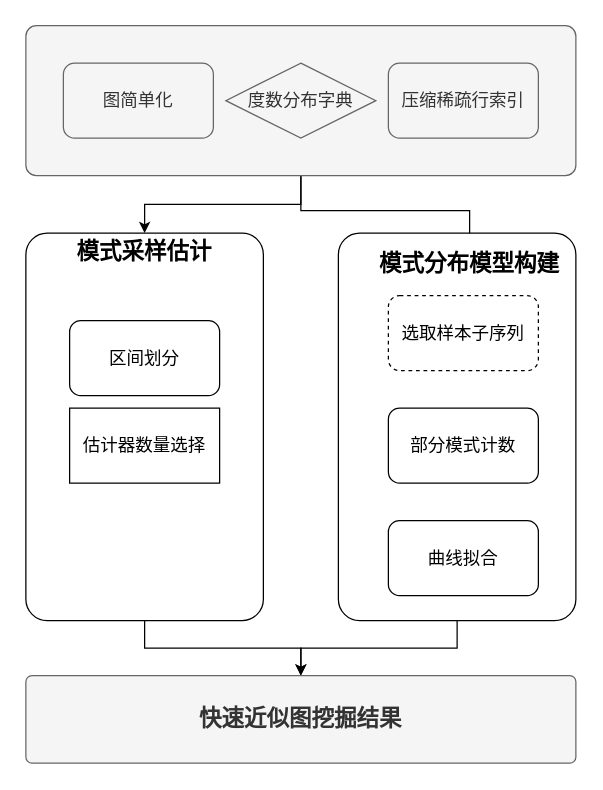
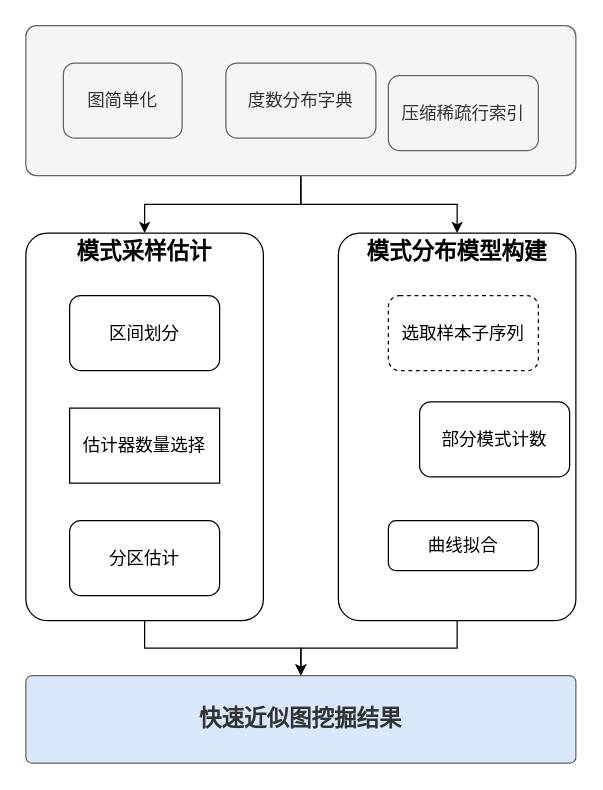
node "图简单化": size 150x75 -> 119x75
node "度数分布字典": shape diamond -> rounded rectangle
node "压缩稀疏行索引": moved (463, 101) -> (463, 113)
node "模式分布模型构建": moved (469, 264) -> (457, 252)
node "区间划分": moved (144, 358) -> (144, 333)
node "部分模式计数": moved (463, 446) -> (494, 439)
node "分区估计": added
node "曲线拟合": size 150x75 -> 150x50
node "快速近似图挖掘结果": fillcolor #f5f5f5 -> #dae8fc
